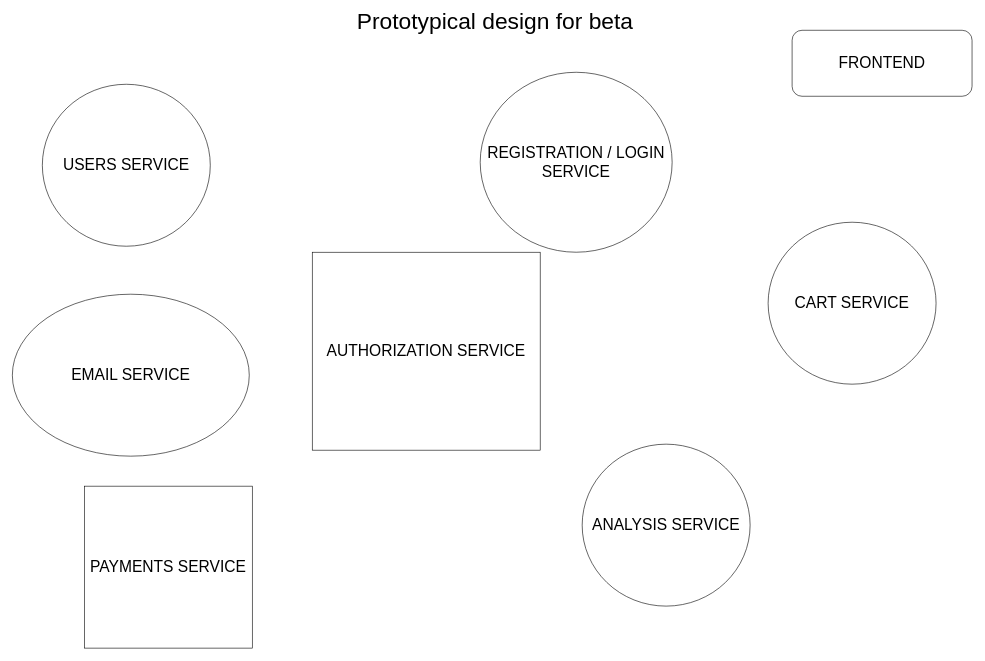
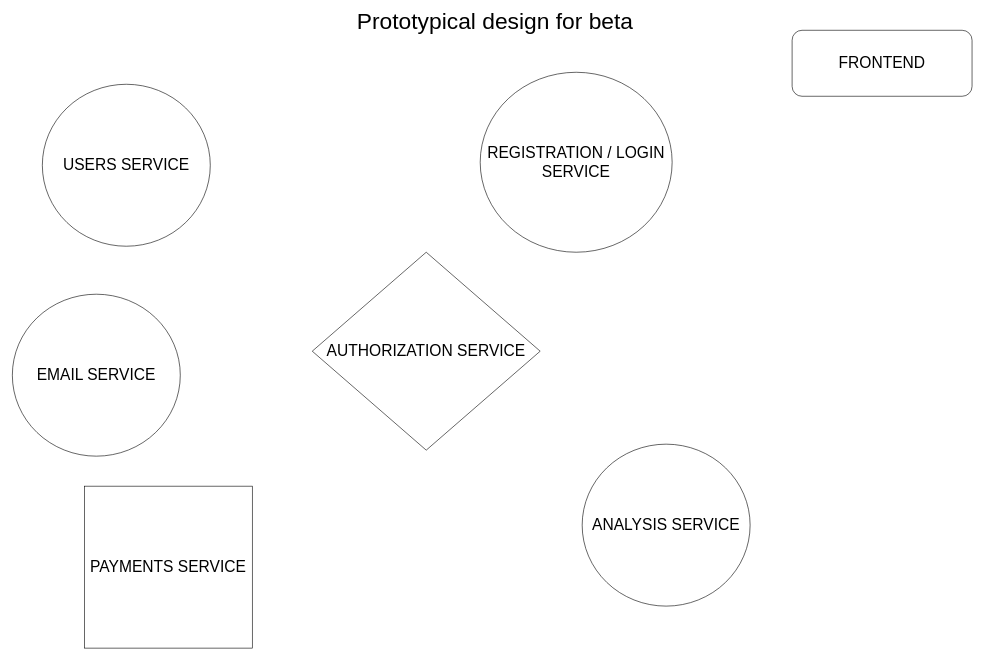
node "CART SERVICE": removed
node "AUTHORIZATION SERVICE": shape rectangle -> diamond
node "EMAIL SERVICE": size 237x162 -> 168x162
